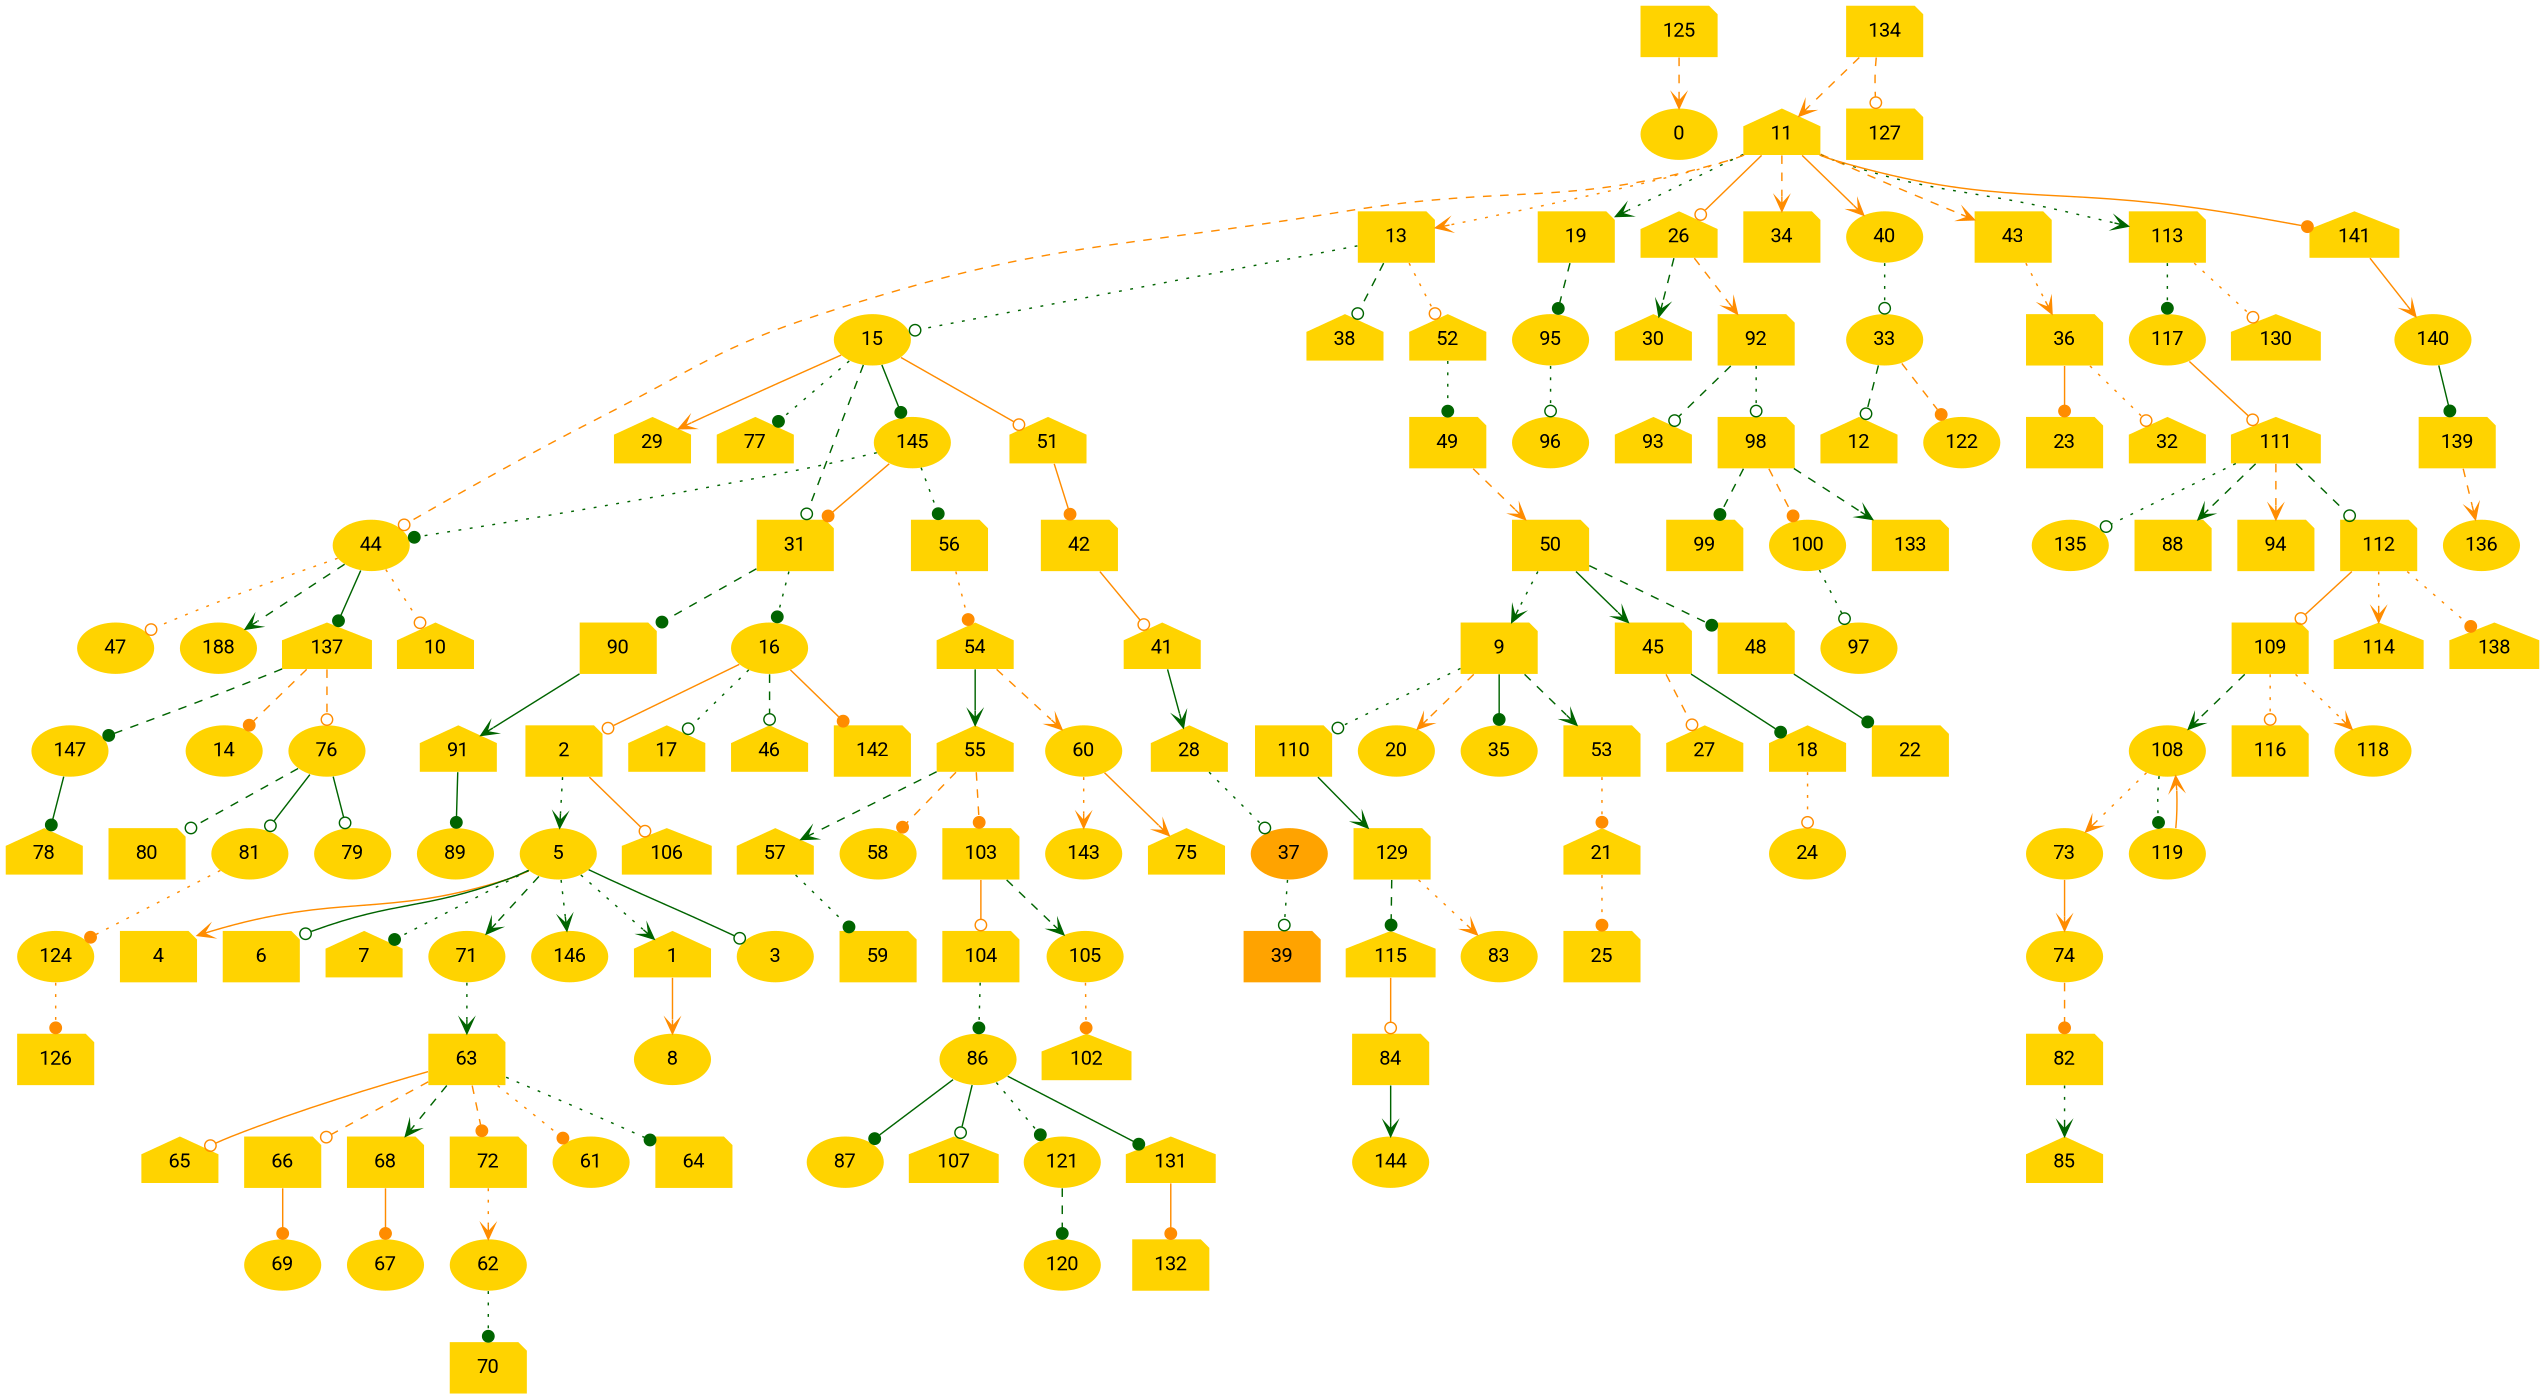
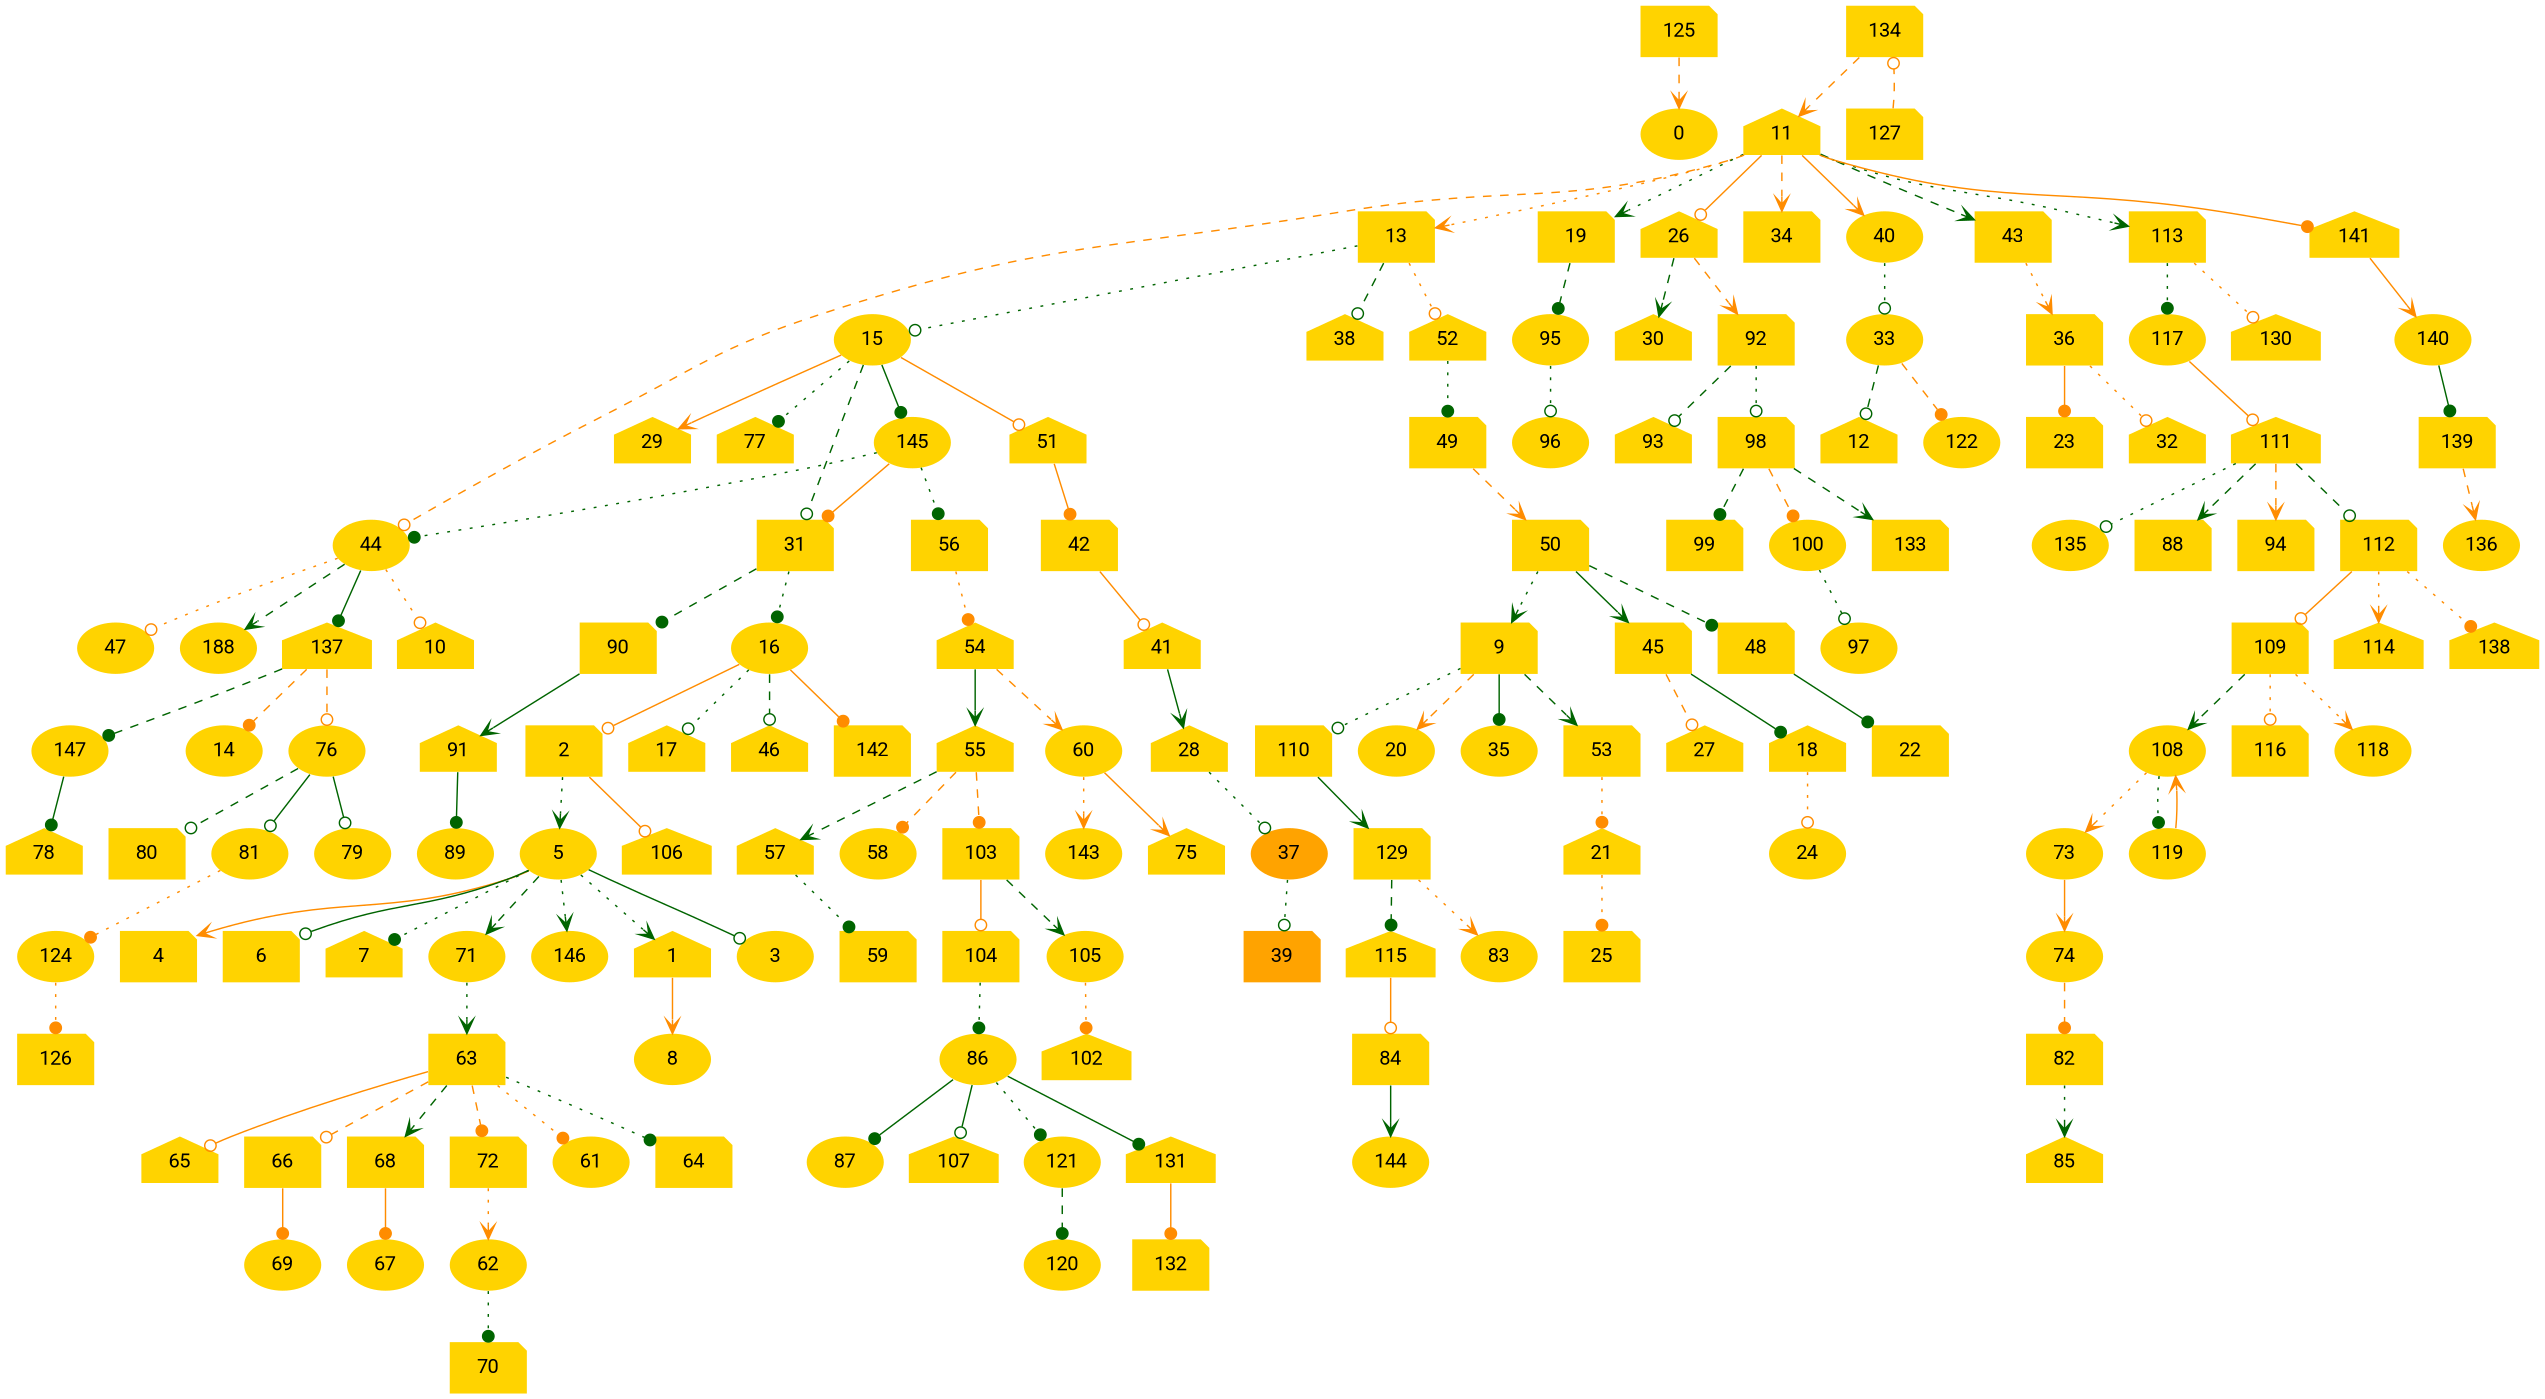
edge "134" -> "127": reversed
edge "11" -> "43": color darkorange -> darkgreen
